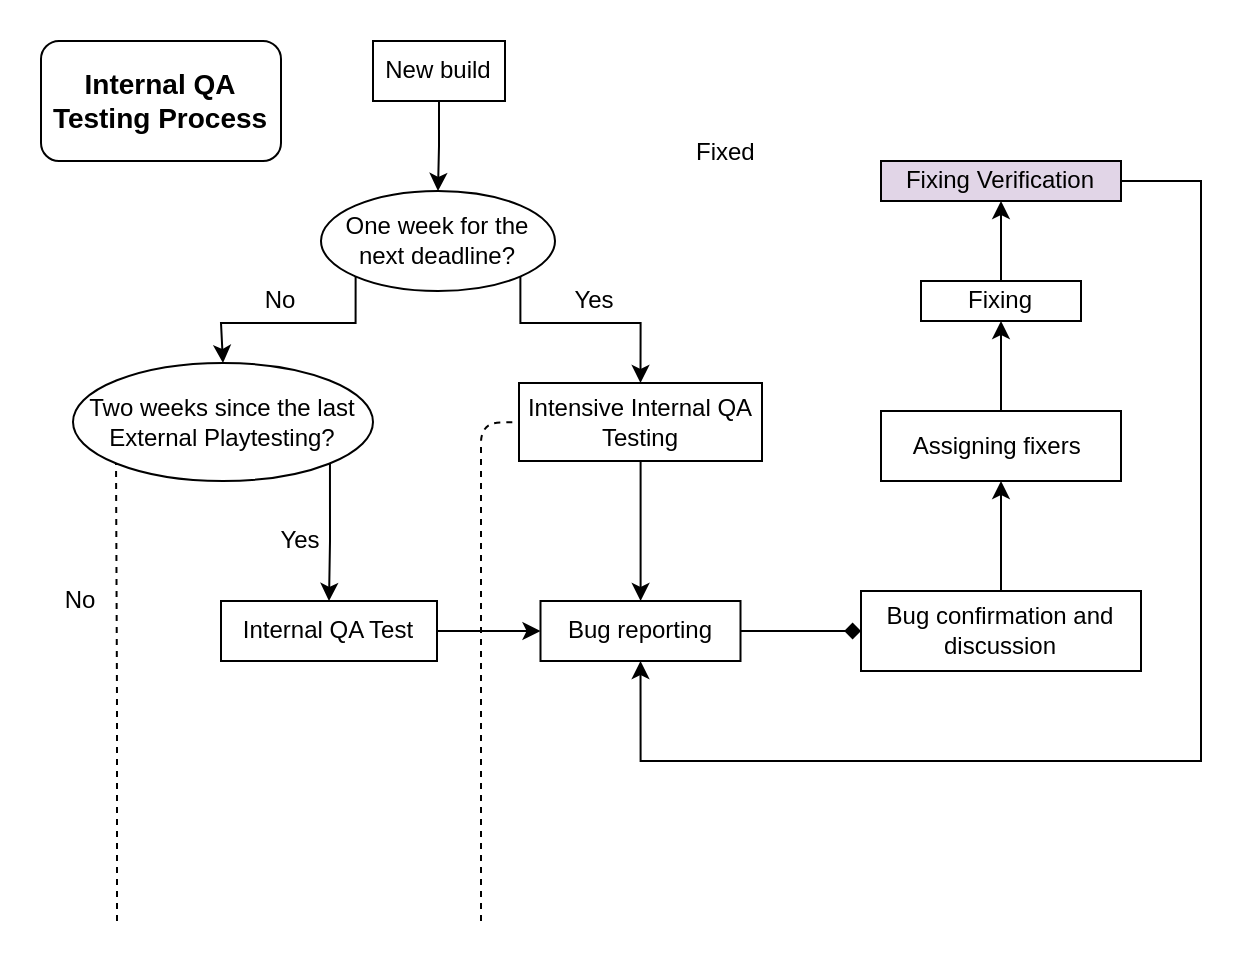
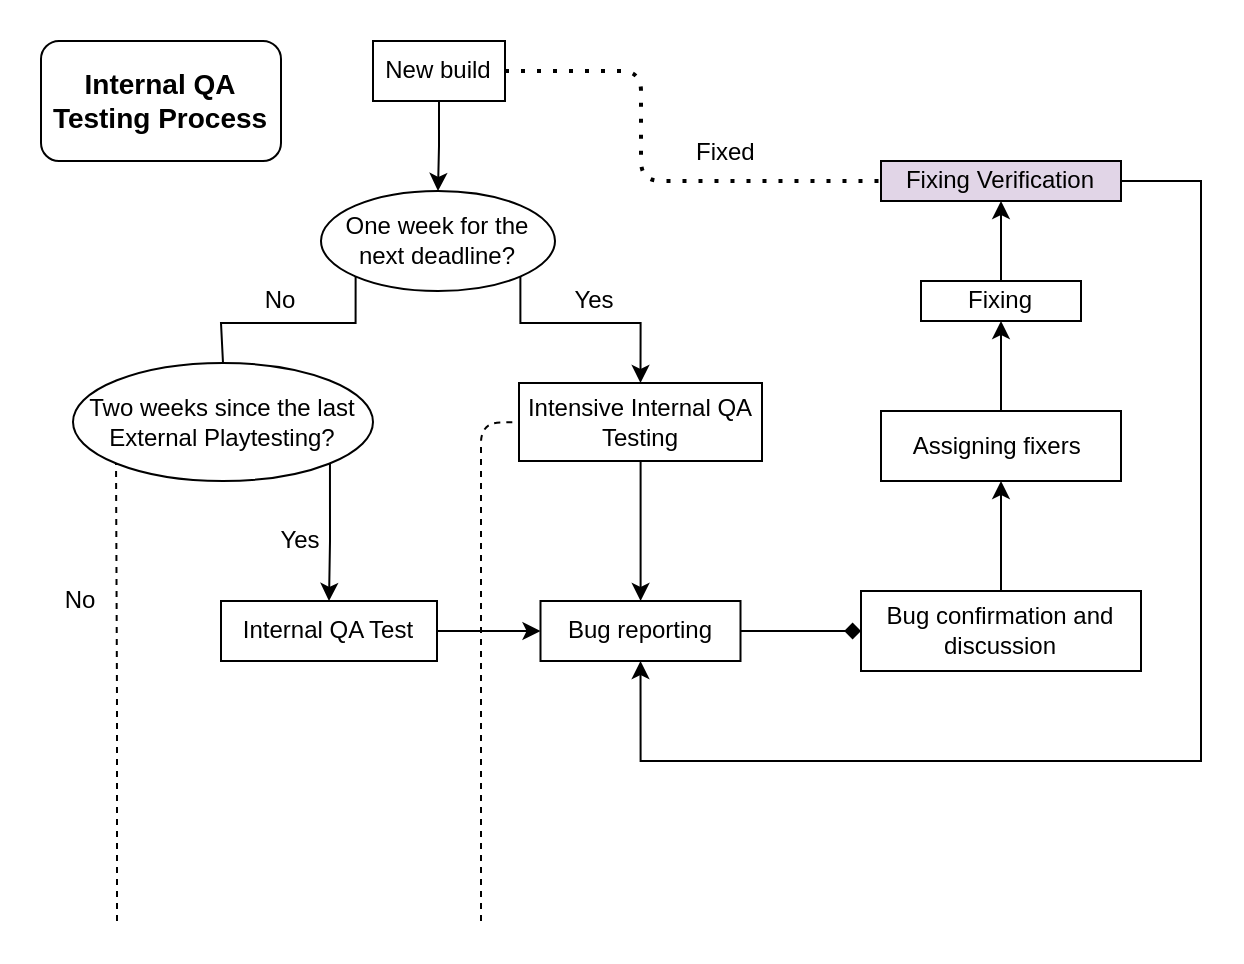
edge "New build" -- "Fixing Verification": added
edge "One week for the next deadline?" -> "Two weeks since the last External Playtesting?": arrowhead classic -> none
